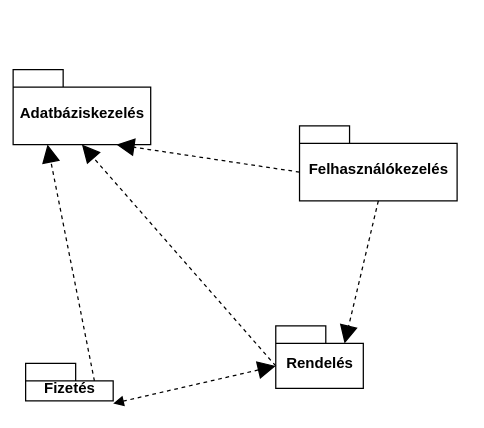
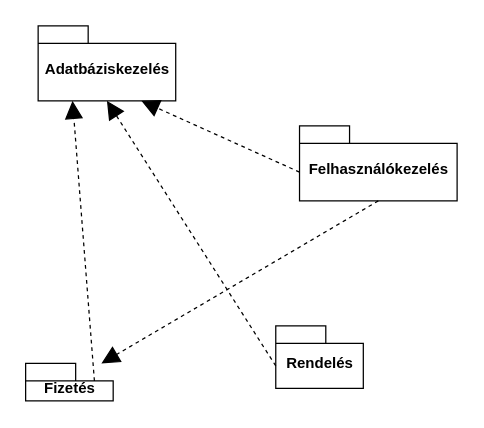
node "Adatbáziskezelés": moved (82, 107) -> (107, 63)
edge "Felhasználókezelés" -> "Rendelés": now "Felhasználókezelés" -> "Fizetés"
edge "Rendelés" -- "Fizetés": removed
